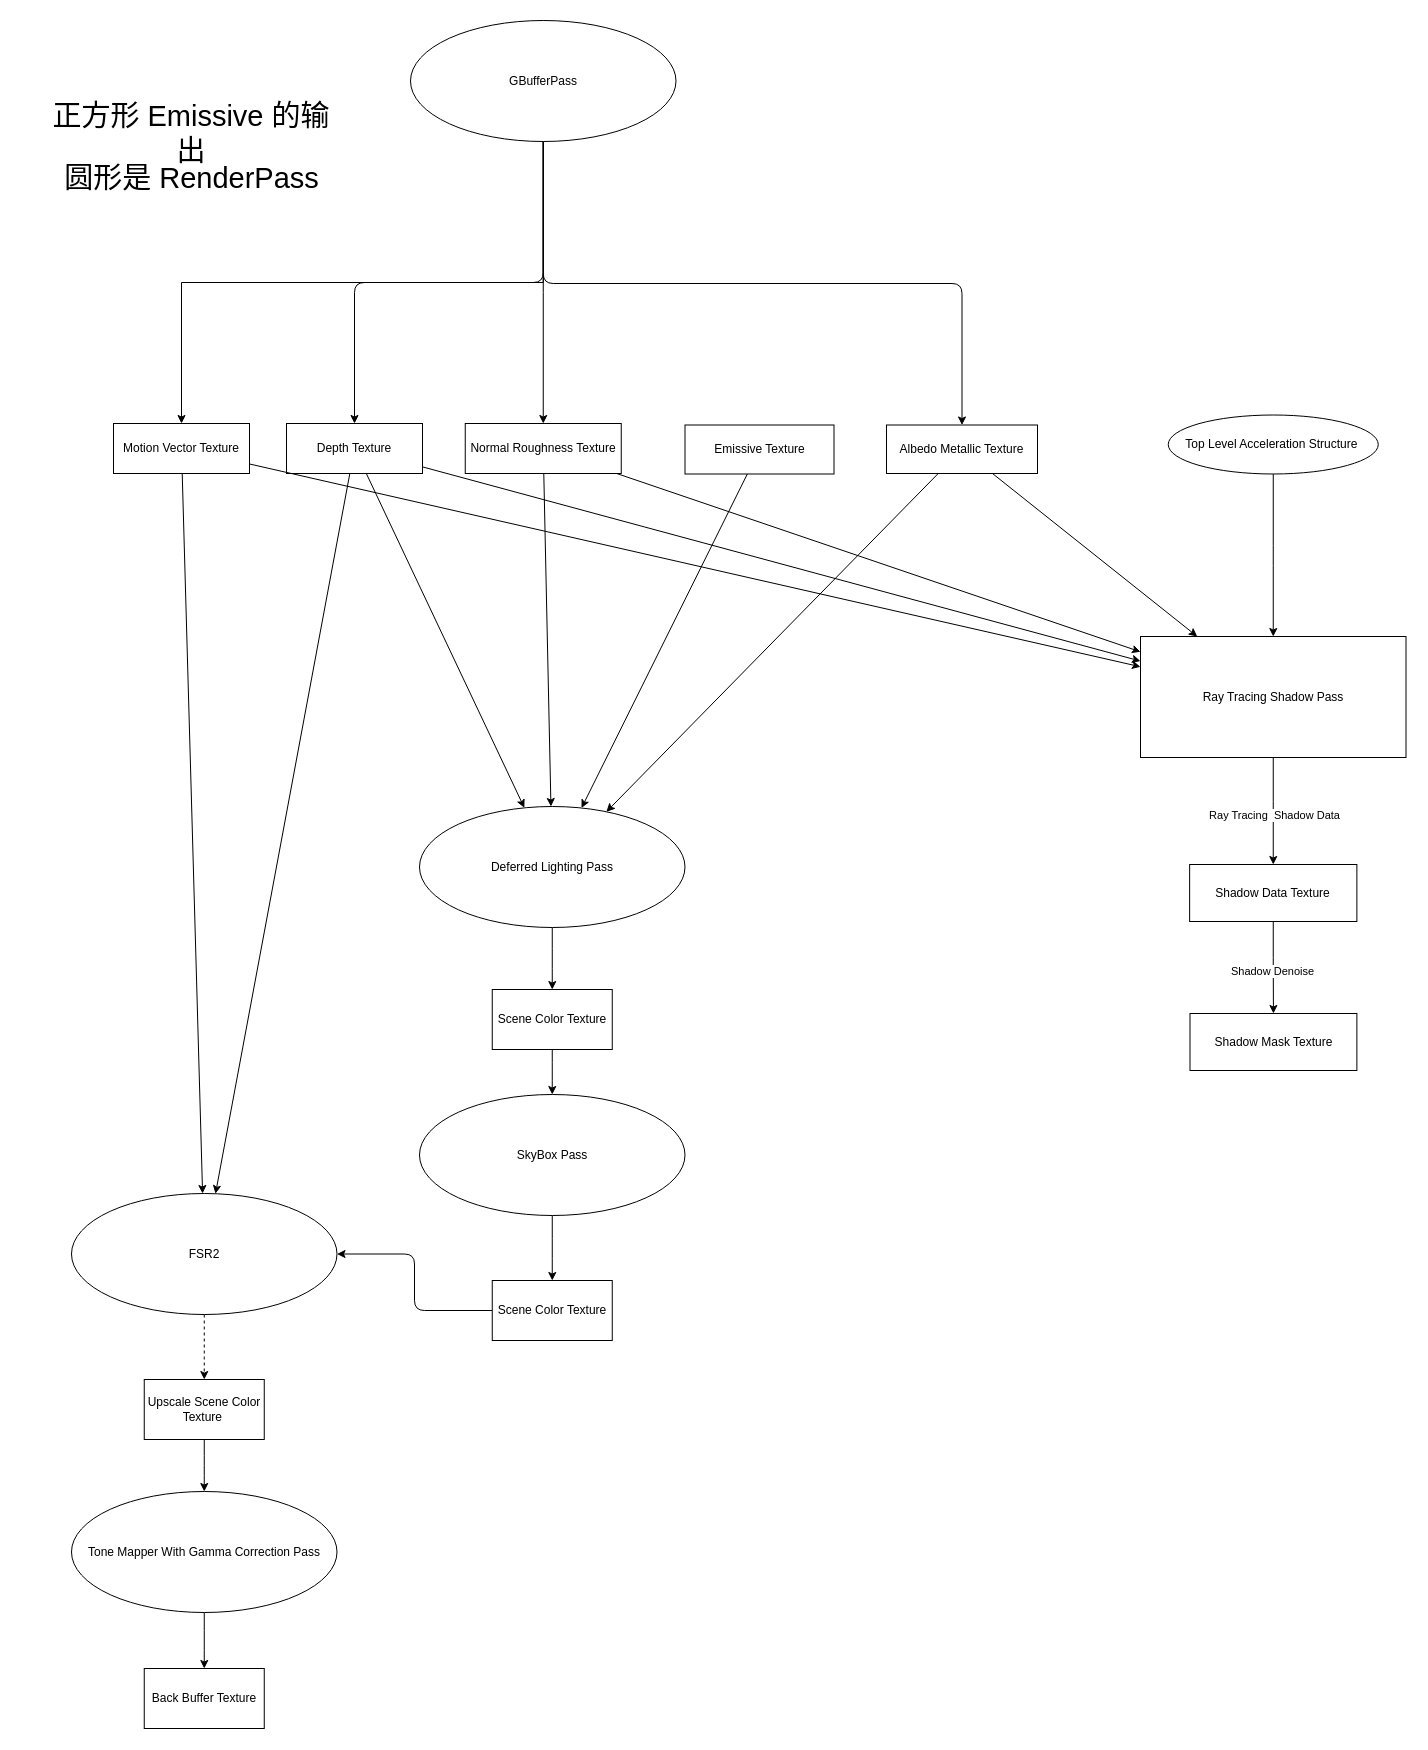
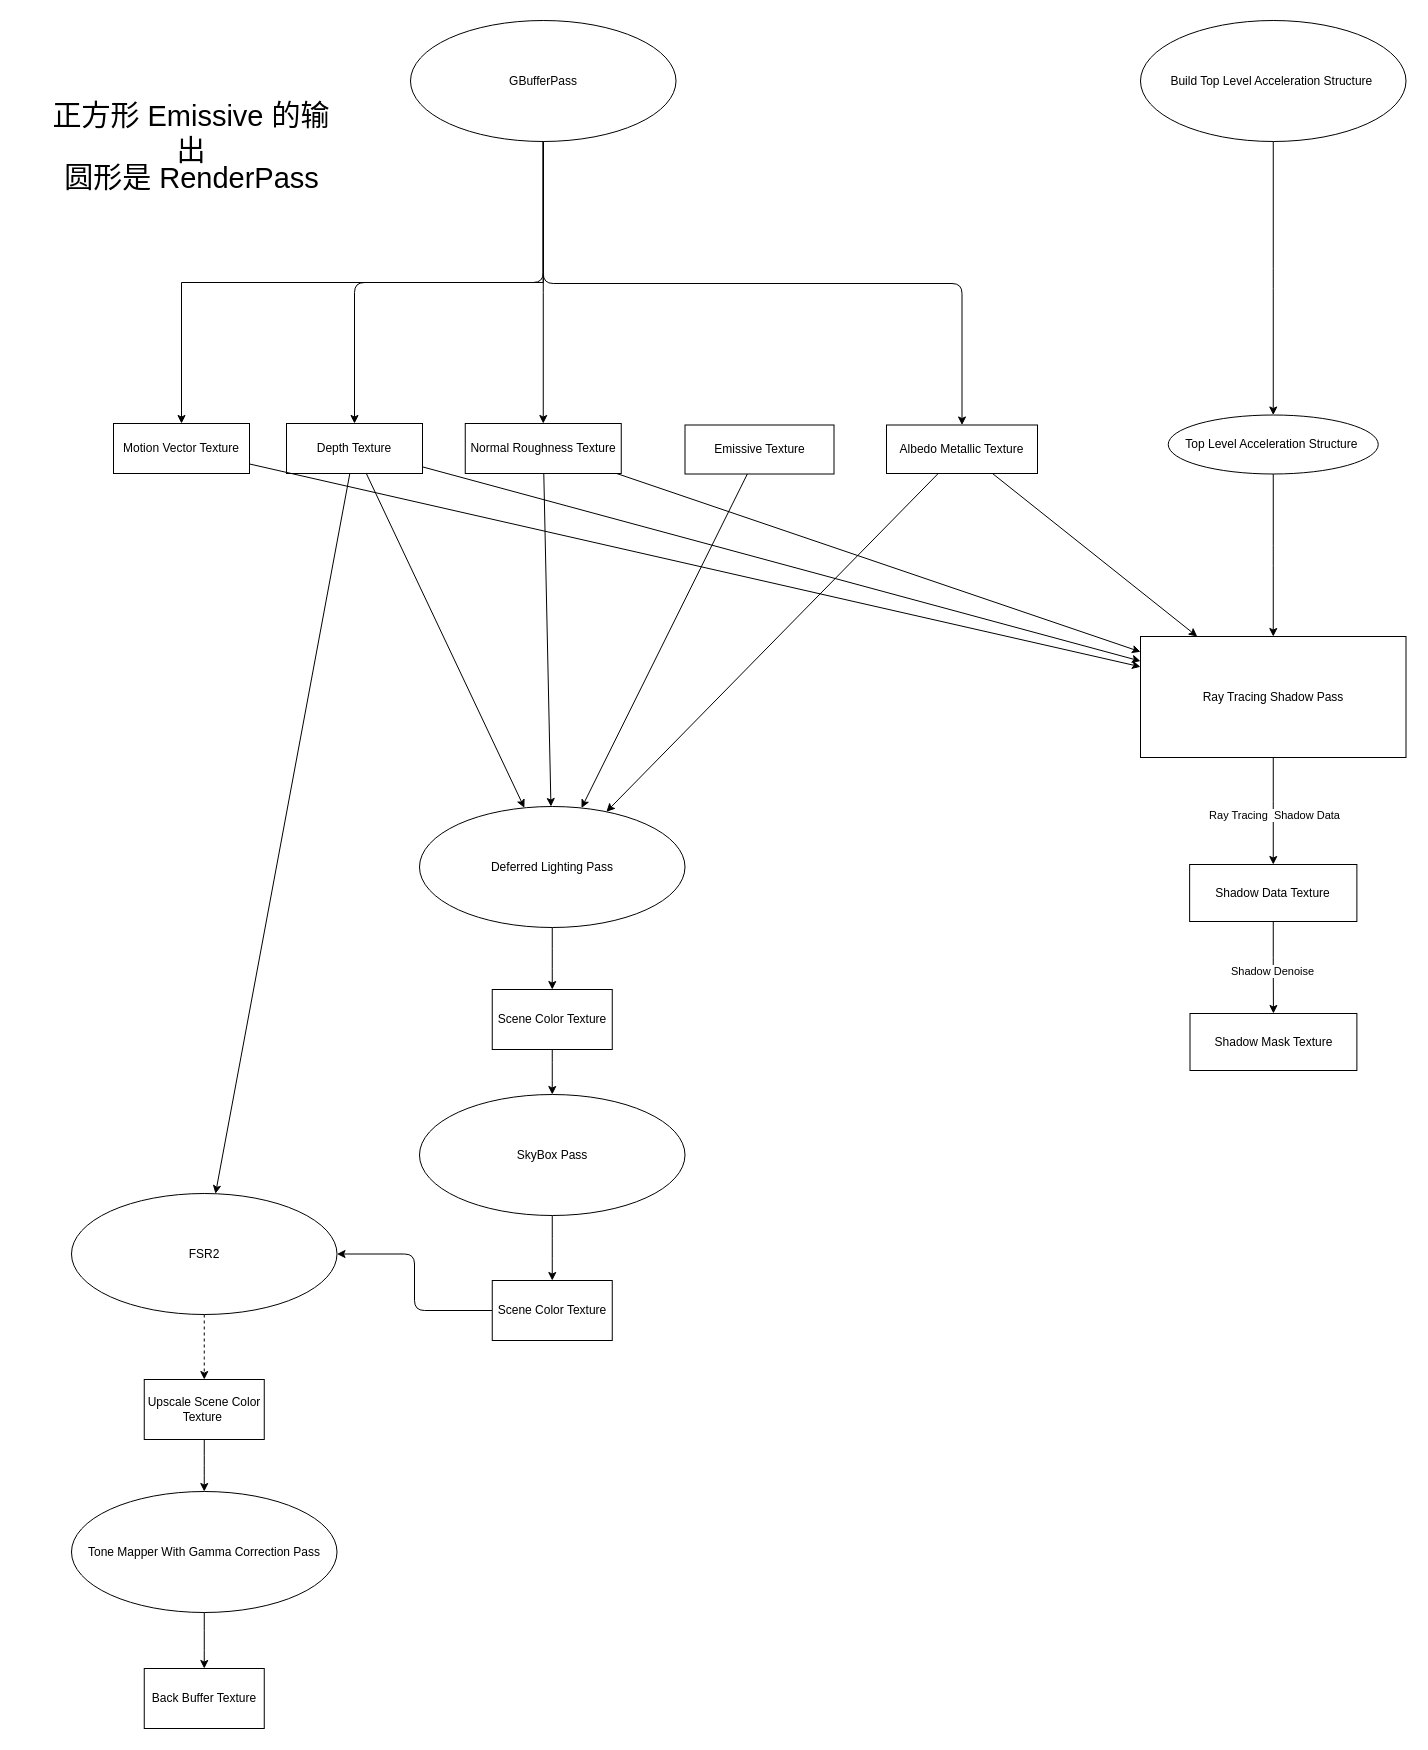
node "Build Top Level Acceleration Structure": added
edge "Build Top Level Acceleration Structure" -> "Top Level Acceleration Structure": added
edge "Motion Vector Texture" -> "FSR2": removed
